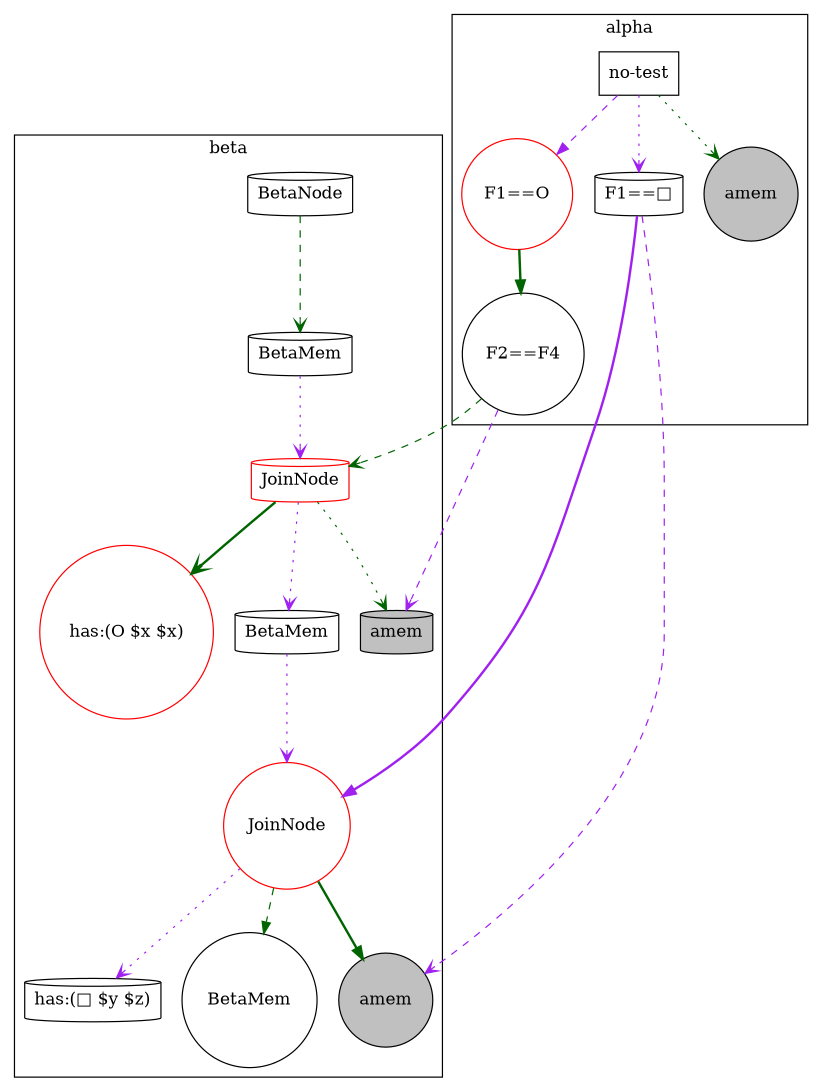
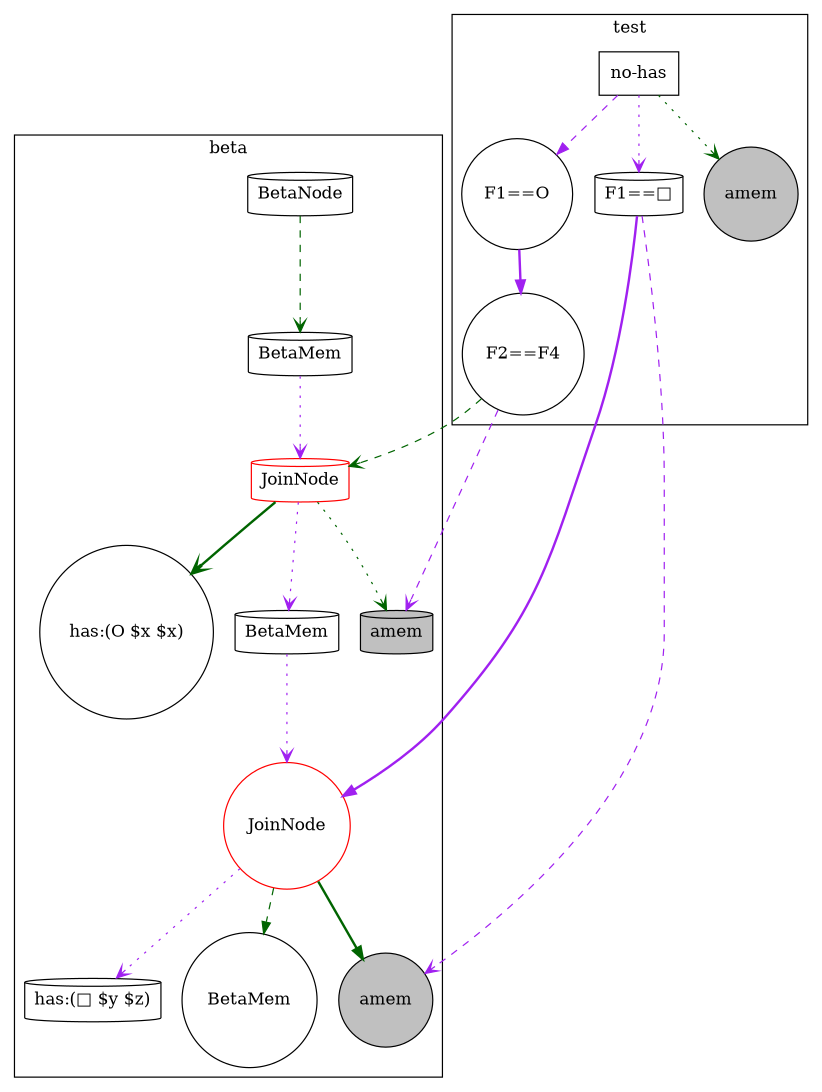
cluster "alpha": label "alpha" -> "test"
node "no-test": label "no-test" -> "no-has"
node "F1==O": color red -> black
edge "F1==O" -> "F2==F4": color darkgreen -> purple
node "has:(O $x $x)": color red -> black
